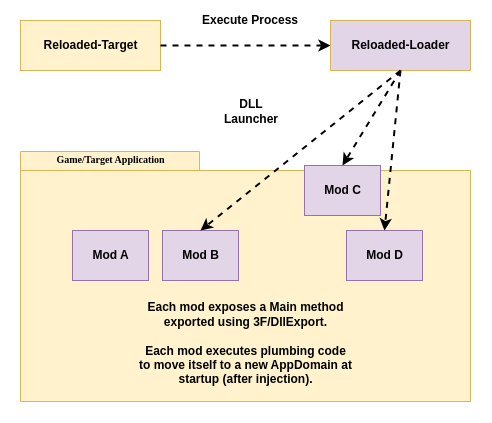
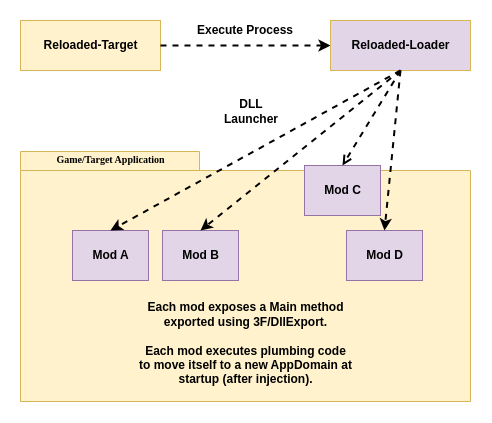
node "Execute Process": moved (251, 21) -> (246, 31)
edge "Reloaded-Loader" -> "Mod A": added
edge "Reloaded-Loader" -> "Mod C": arrowhead classic -> open
